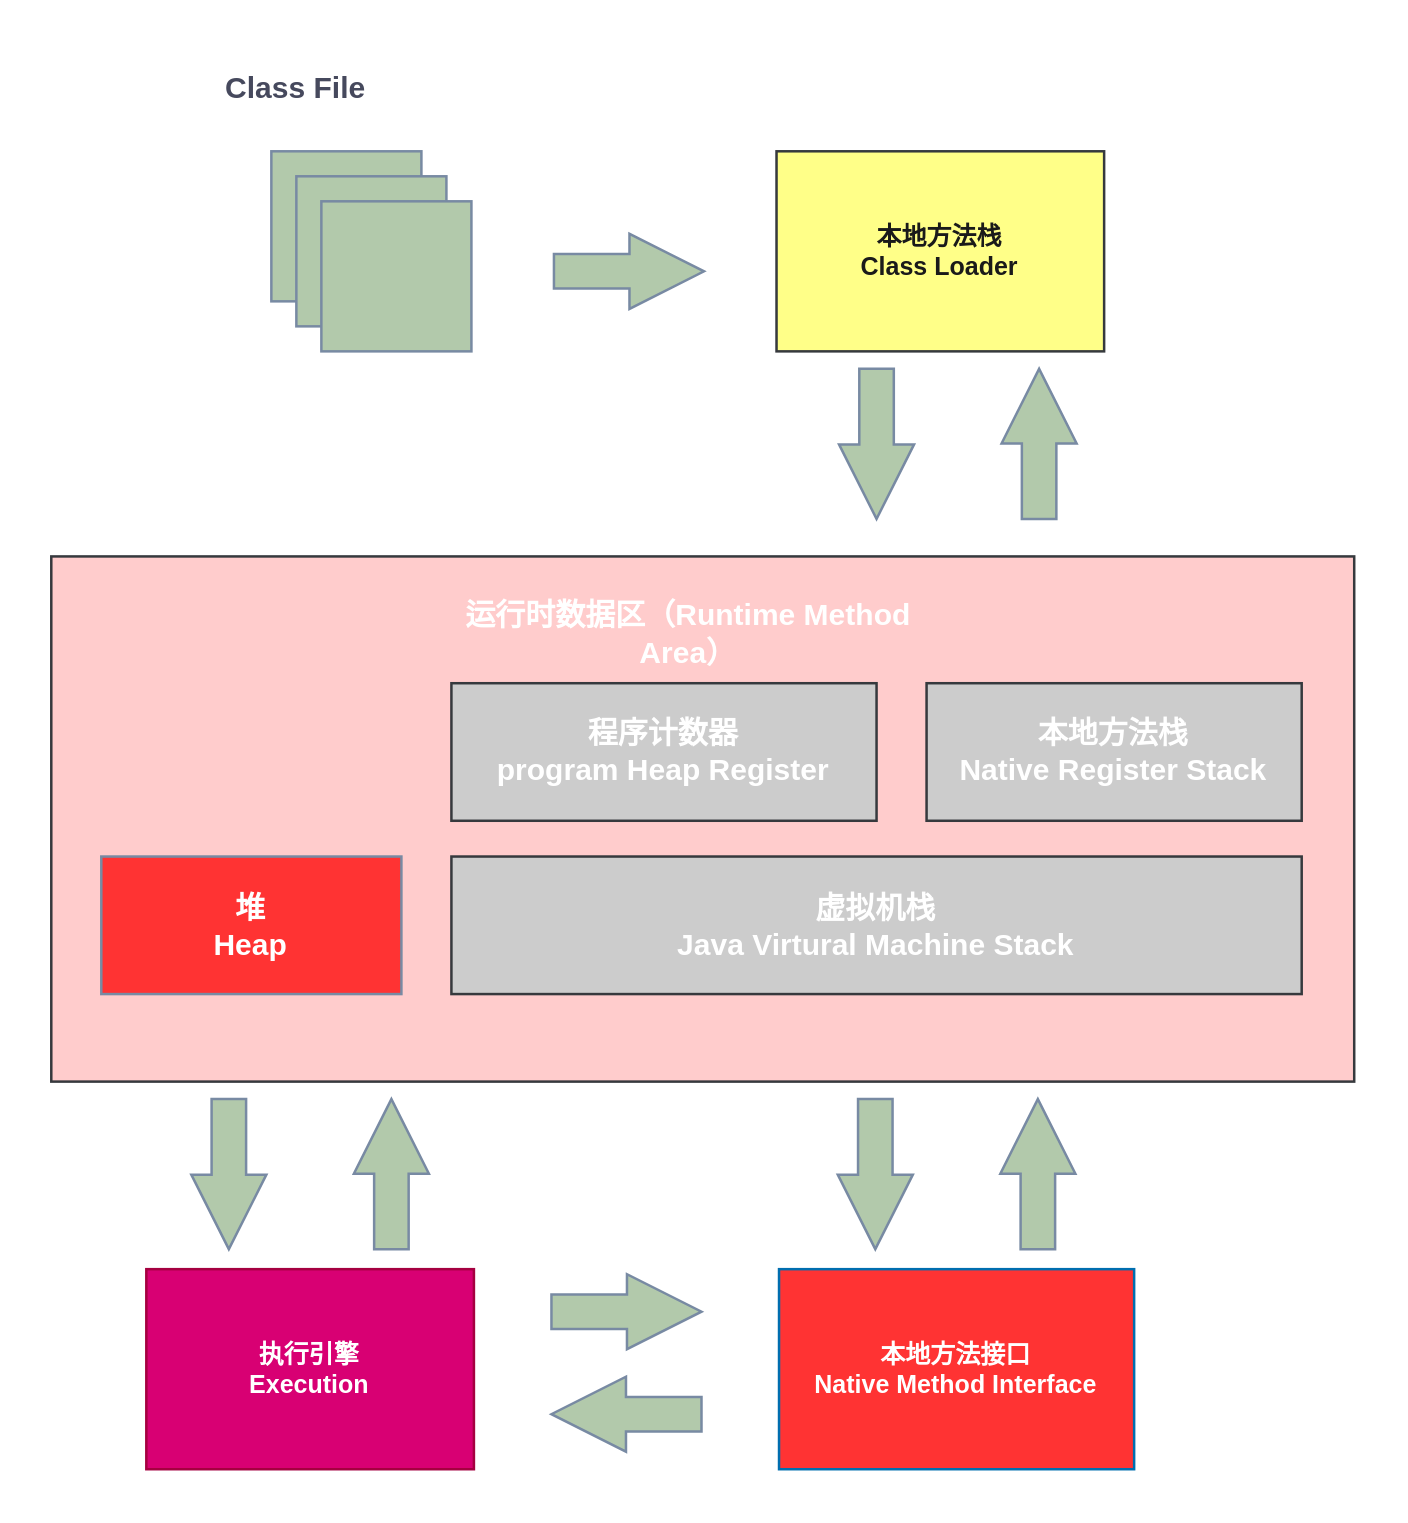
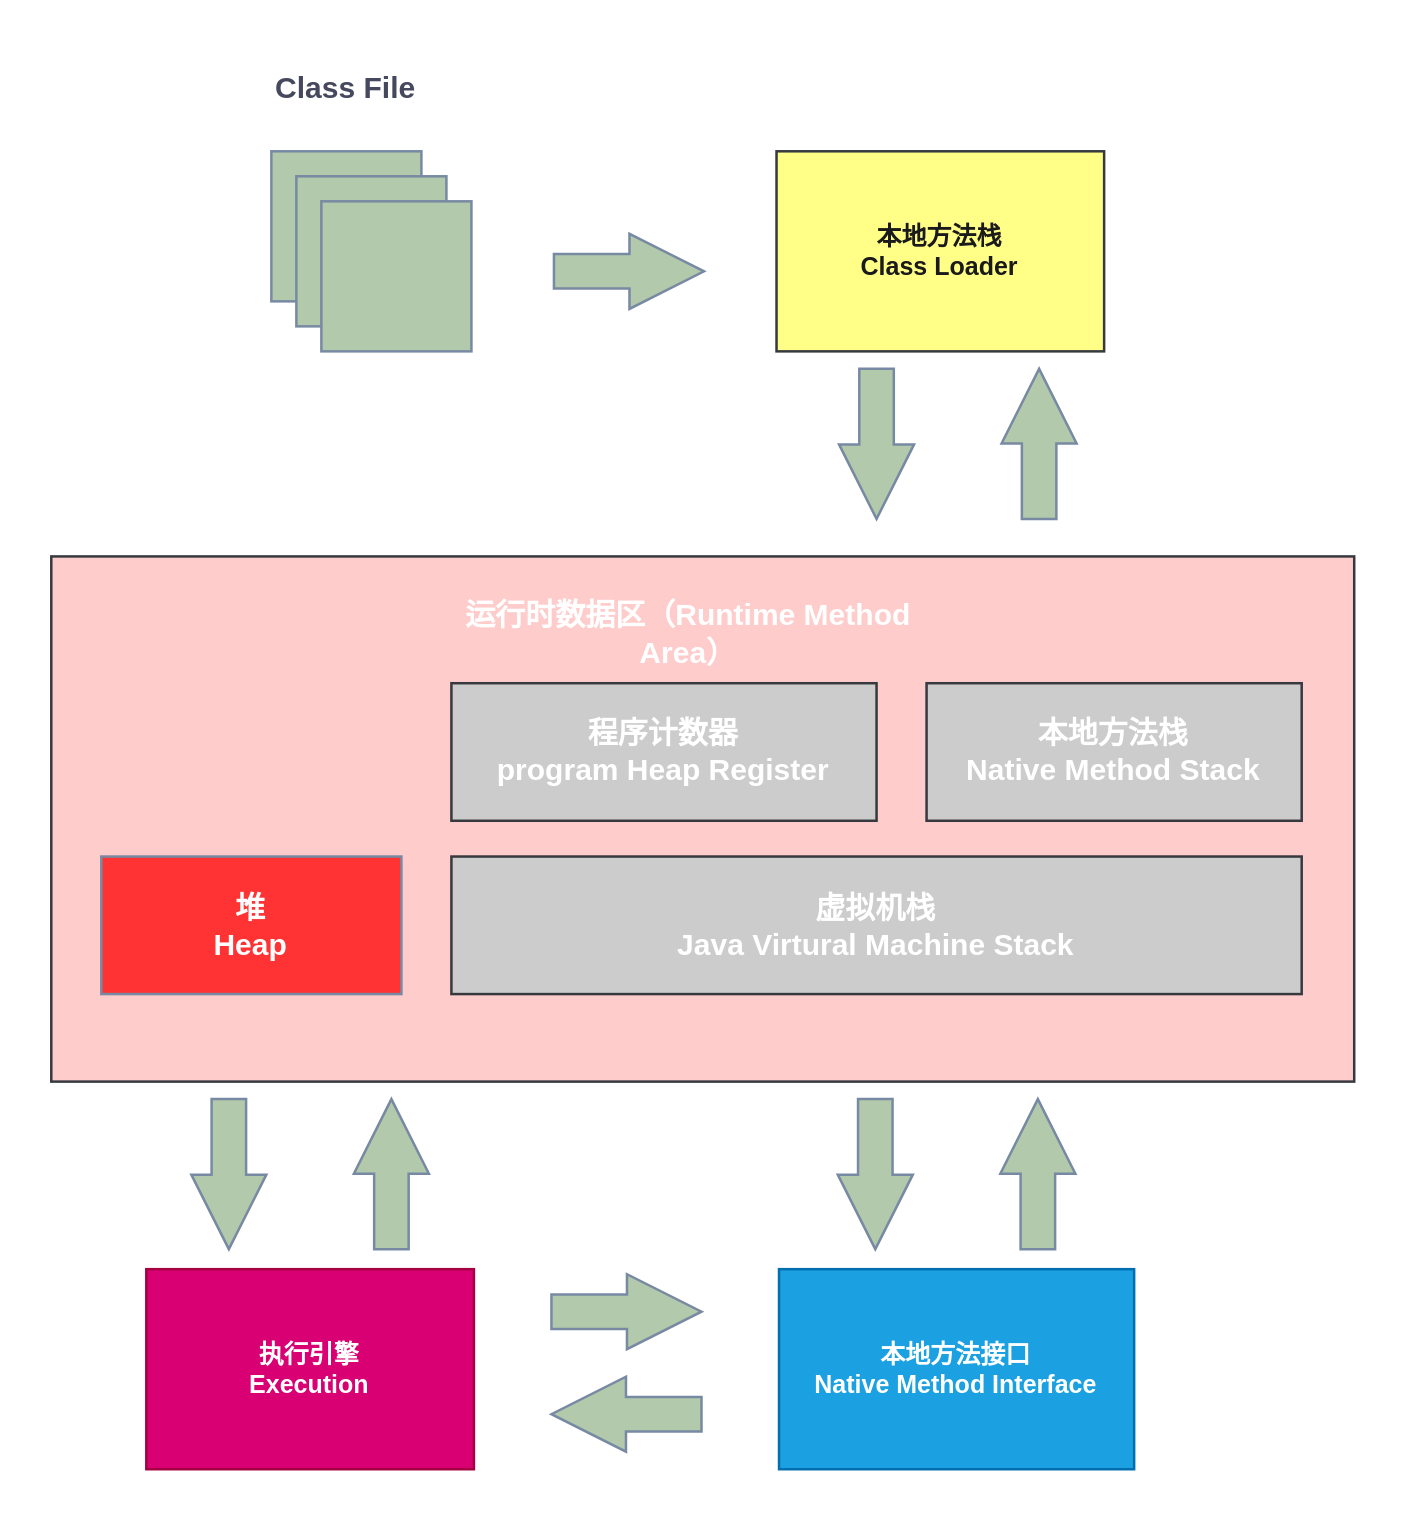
node "Class File": moved (296, 89) -> (346, 89)
node "本地方法栈 Native Register Stack": label "本地方法栈 Native Register Stack" -> "本地方法栈 Native Method Stack"
node "本地方法接口 Native Method Interface": fillcolor #ff3333 -> #1ba1e2
